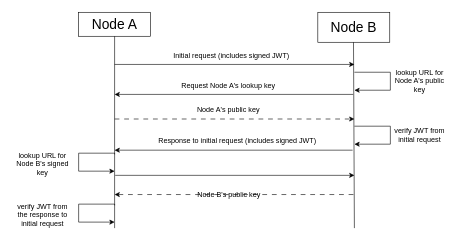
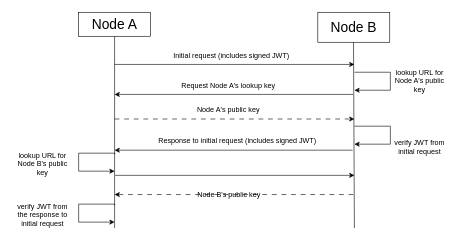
node "verify JWT from initial request": moved (420, 135) -> (420, 147)
node "lookup URL for Node B's signed key": label "lookup URL for Node B's signed key" -> "lookup URL for Node B's public key"
